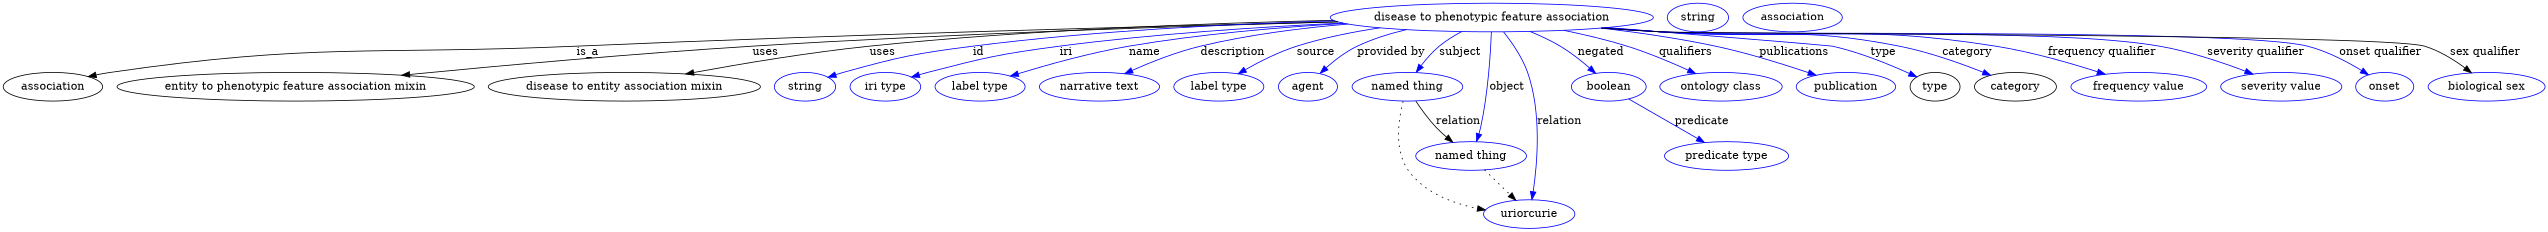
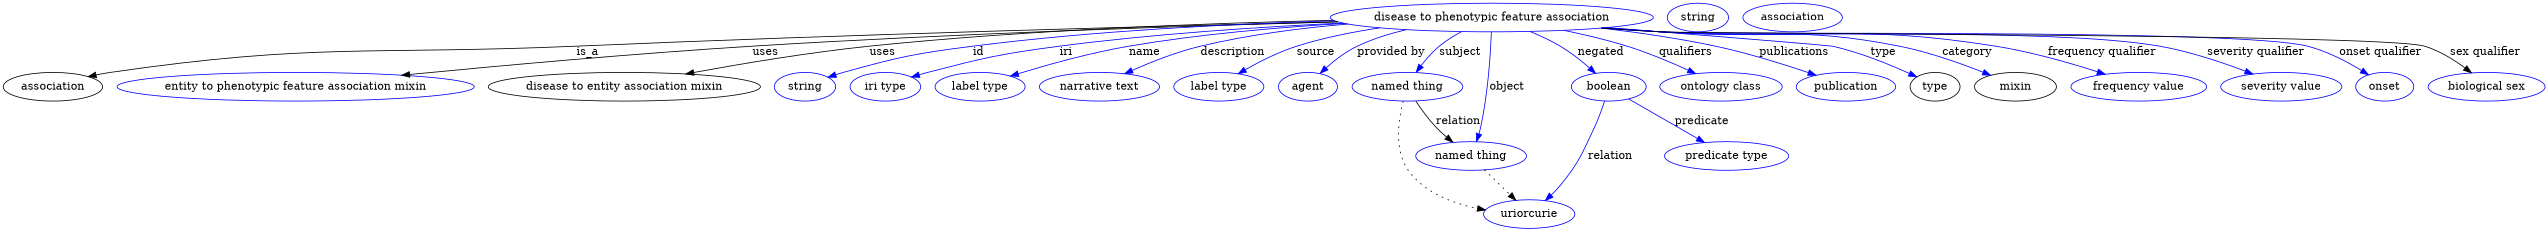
node "entity to phenotypic feature association mixin": color black -> blue
node "category": label "category" -> "mixin"
edge "disease to phenotypic feature association" -> "uriorcurie": now "boolean" -> "uriorcurie"
